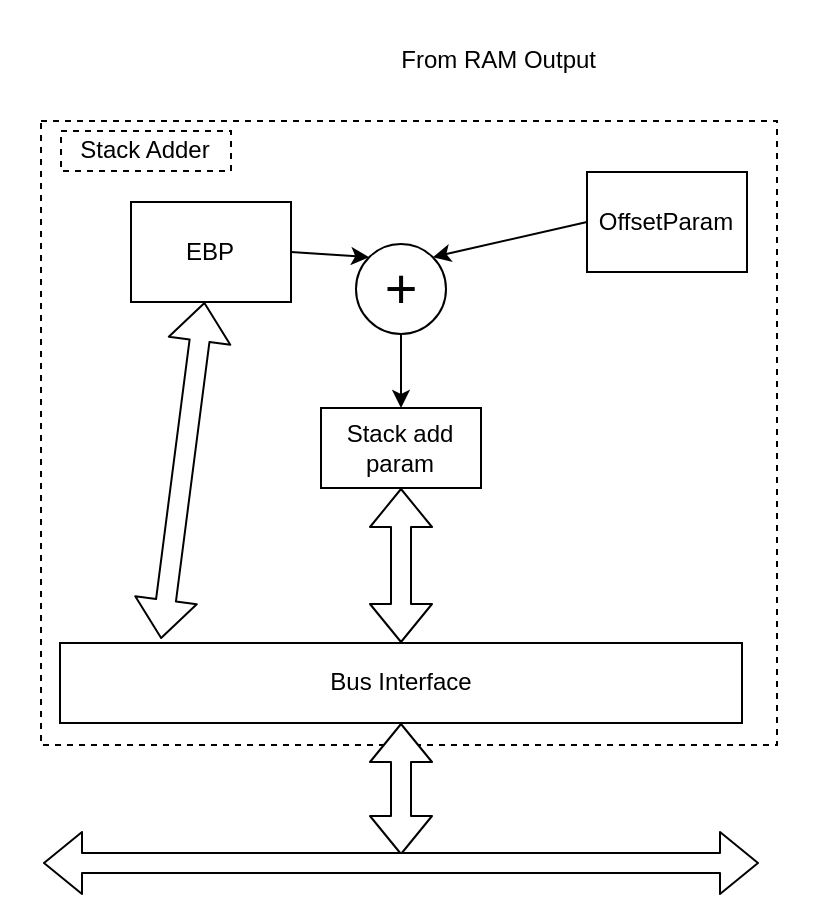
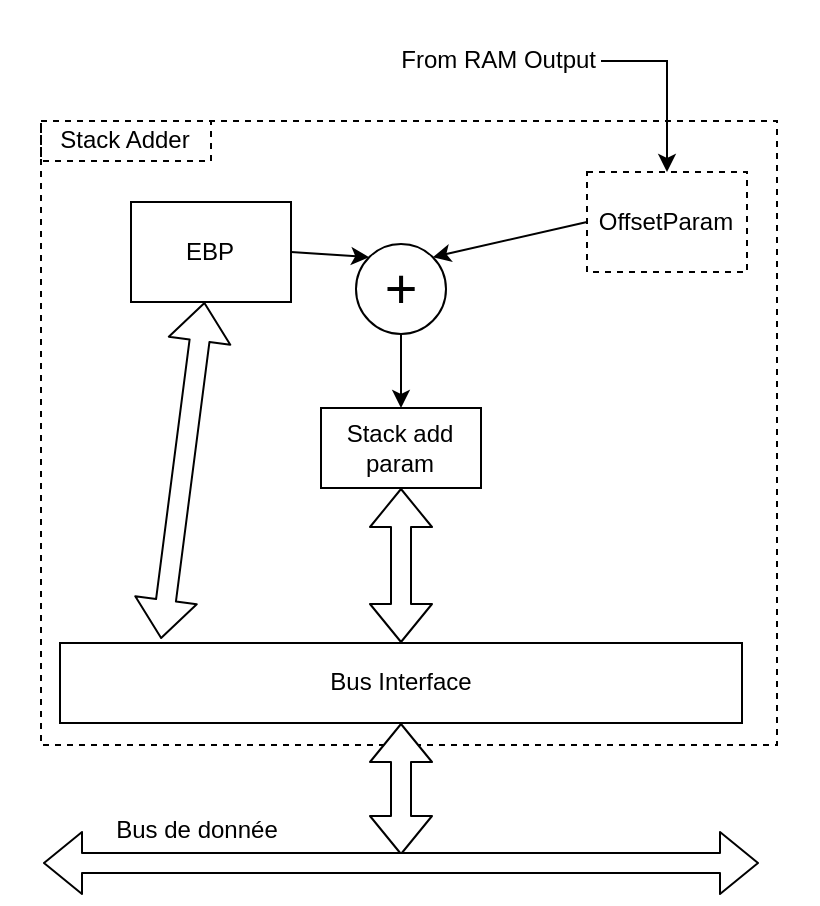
edge "From RAM Output" -> "OffsetParam": added
node "Stack Adder": moved (146, 151) -> (126, 141)
node "OffsetParam": style solid -> dashed
node "Bus de donnée": added
